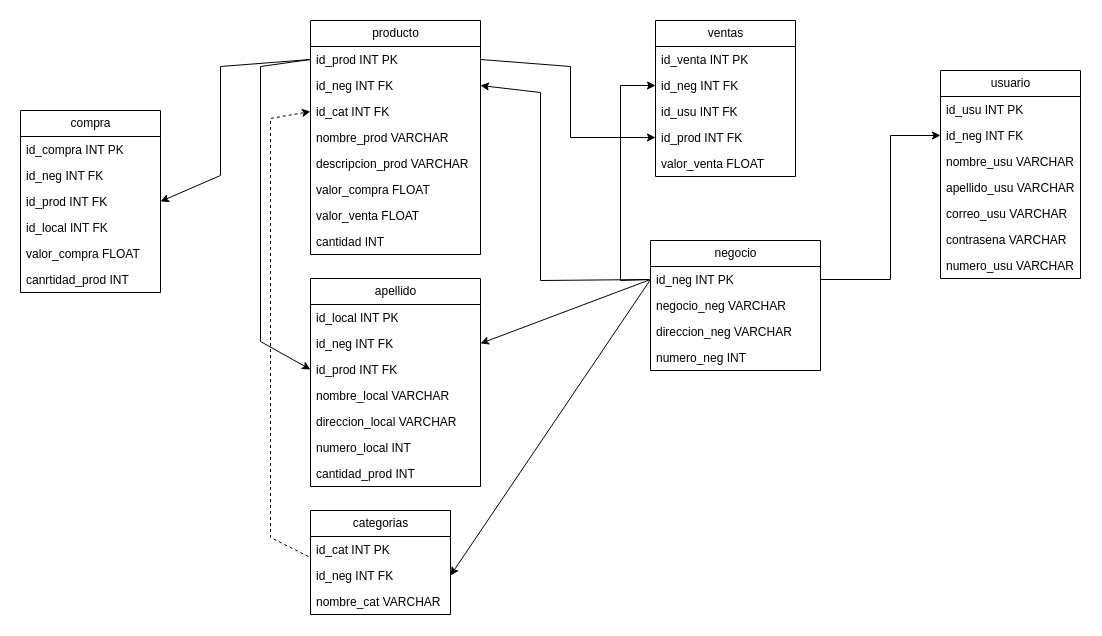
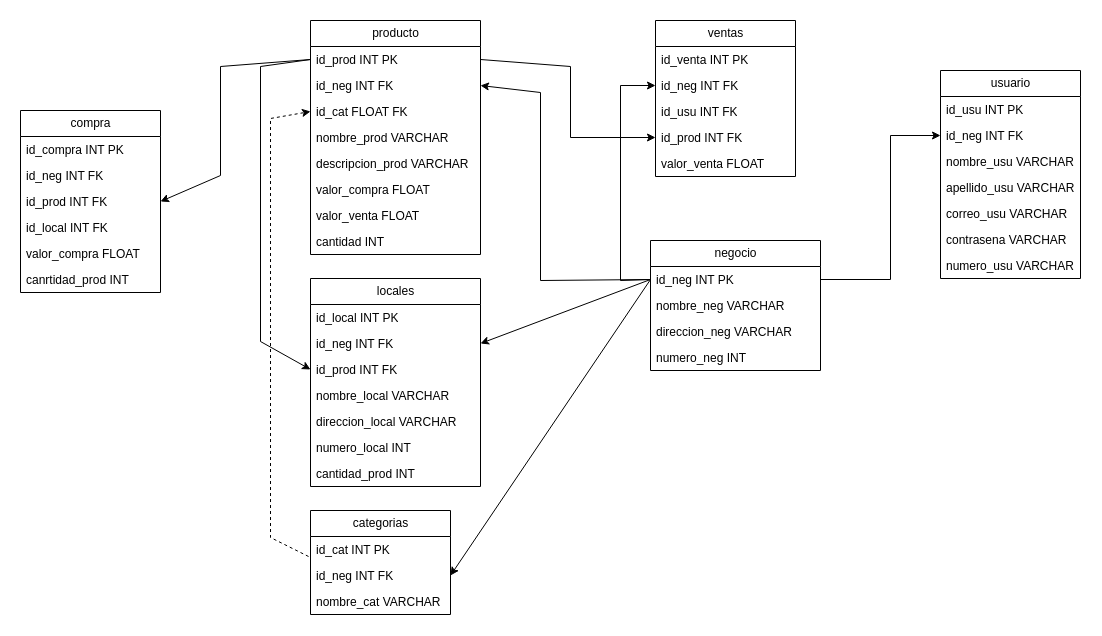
node "id_cat INT FK": label "id_cat INT FK" -> "id_cat FLOAT FK"
node "apellido": label "apellido" -> "locales"
node "negocio_neg VARCHAR": label "negocio_neg VARCHAR" -> "nombre_neg VARCHAR"
